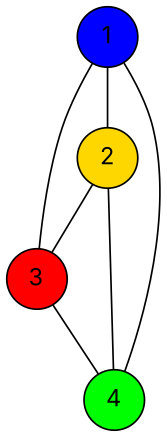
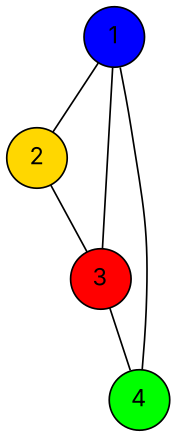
edge "2" -- "4": removed
